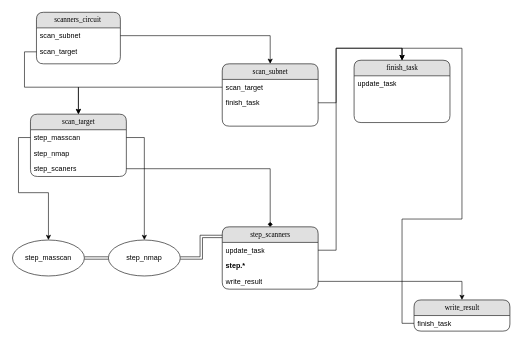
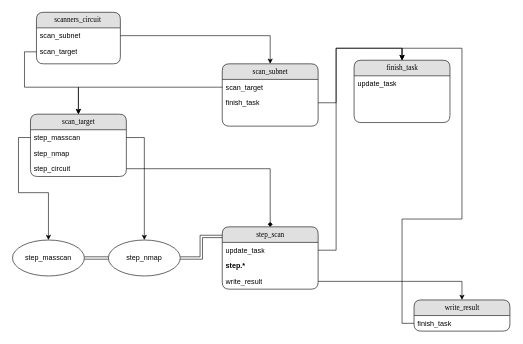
node "step_scaners": label "step_scaners" -> "step_circuit"
node "step_scanners": label "step_scanners" -> "step_scan"
